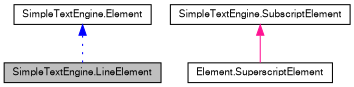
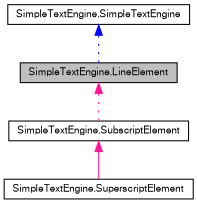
node "SimpleTextEngine.Element": label "SimpleTextEngine.Element" -> "SimpleTextEngine.SimpleTextEngine"
node "Element.SuperscriptElement": label "Element.SuperscriptElement" -> "SimpleTextEngine.SuperscriptElement"
edge "SimpleTextEngine.SubscriptElement" -> "SimpleTextEngine.LineElement": added
